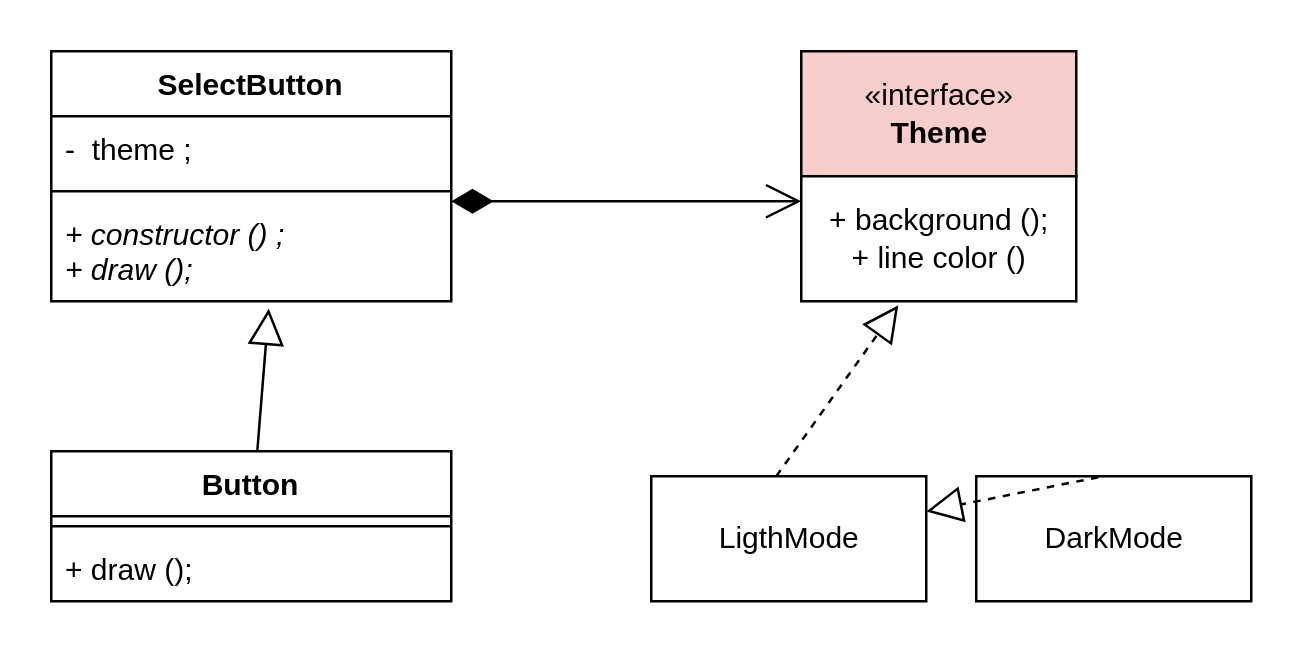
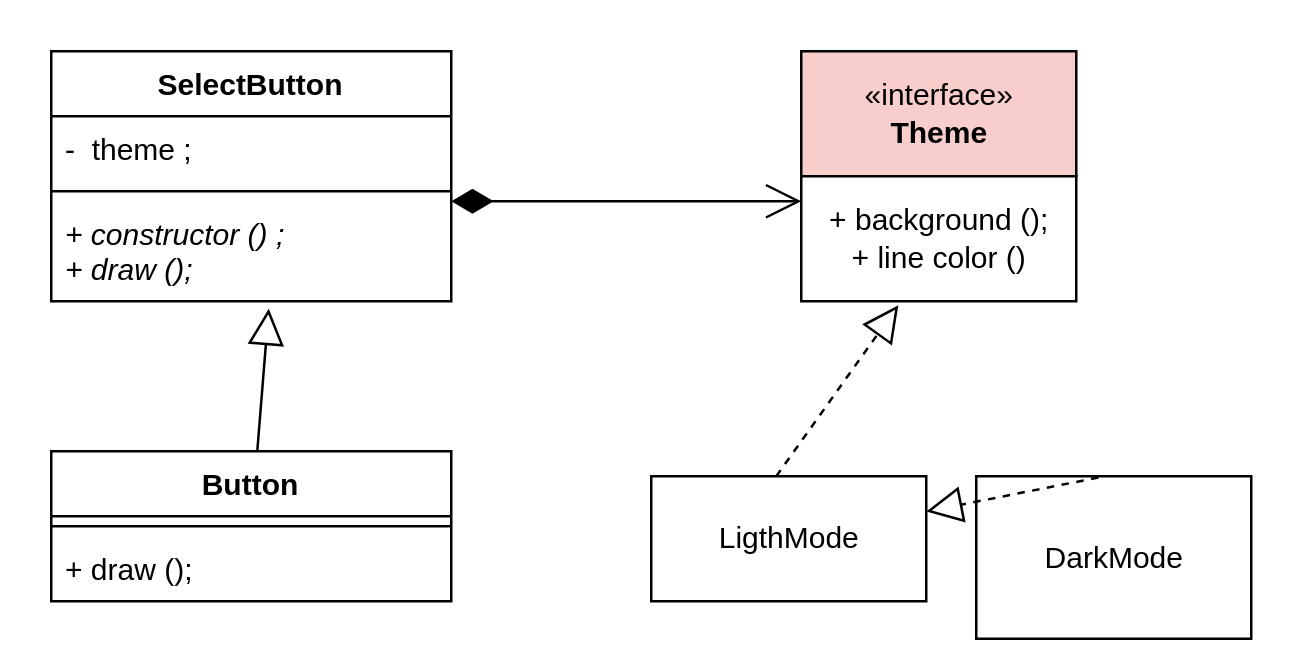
node "DarkMode": size 275x125 -> 275x163
